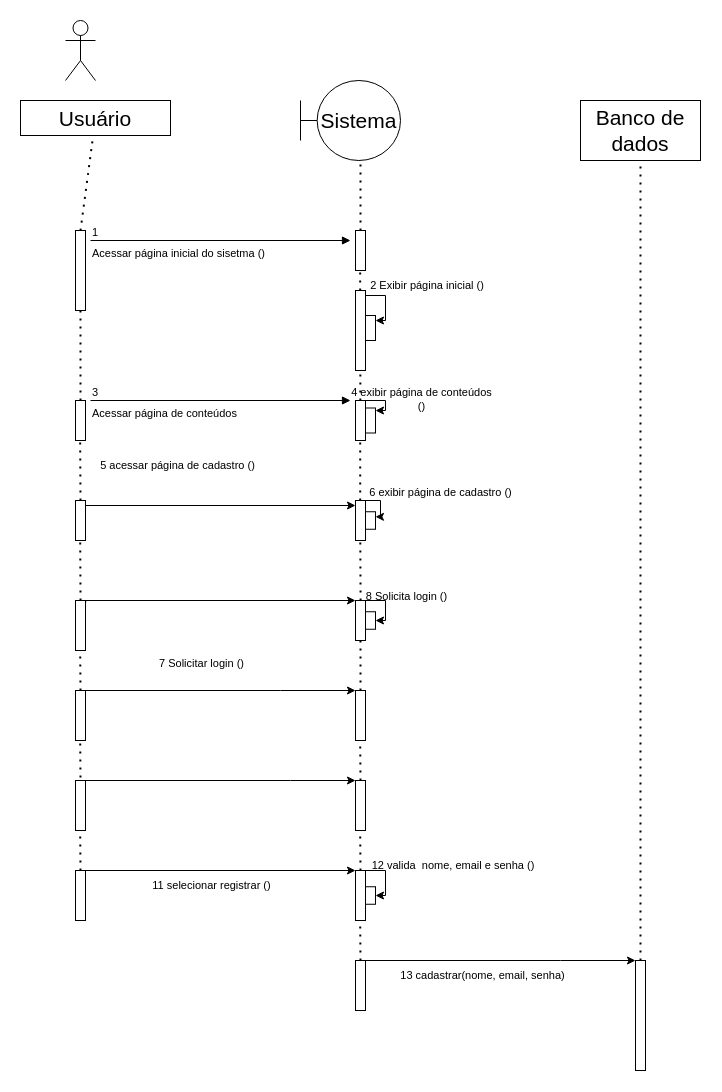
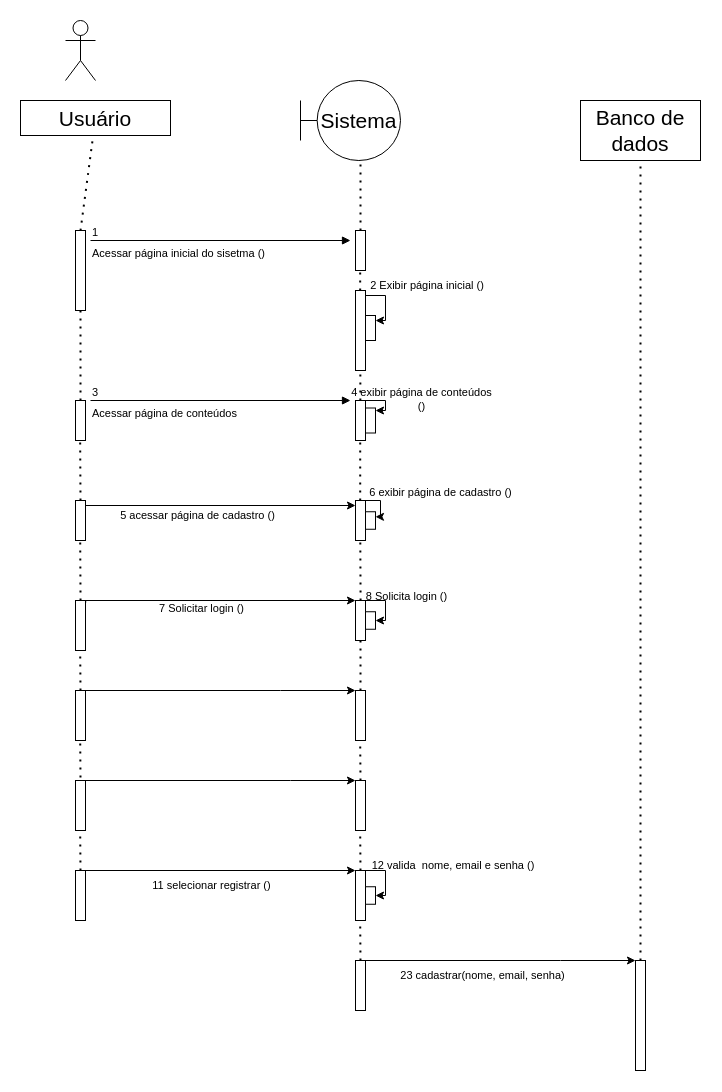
node "5 acessar página de cadastro ()": moved (178, 466) -> (198, 516)
node "7 Solicitar login ()": moved (202, 664) -> (202, 609)
node "13 cadastrar(nome, email, senha)": label "13 cadastrar(nome, email, senha)" -> "23 cadastrar(nome, email, senha)"
